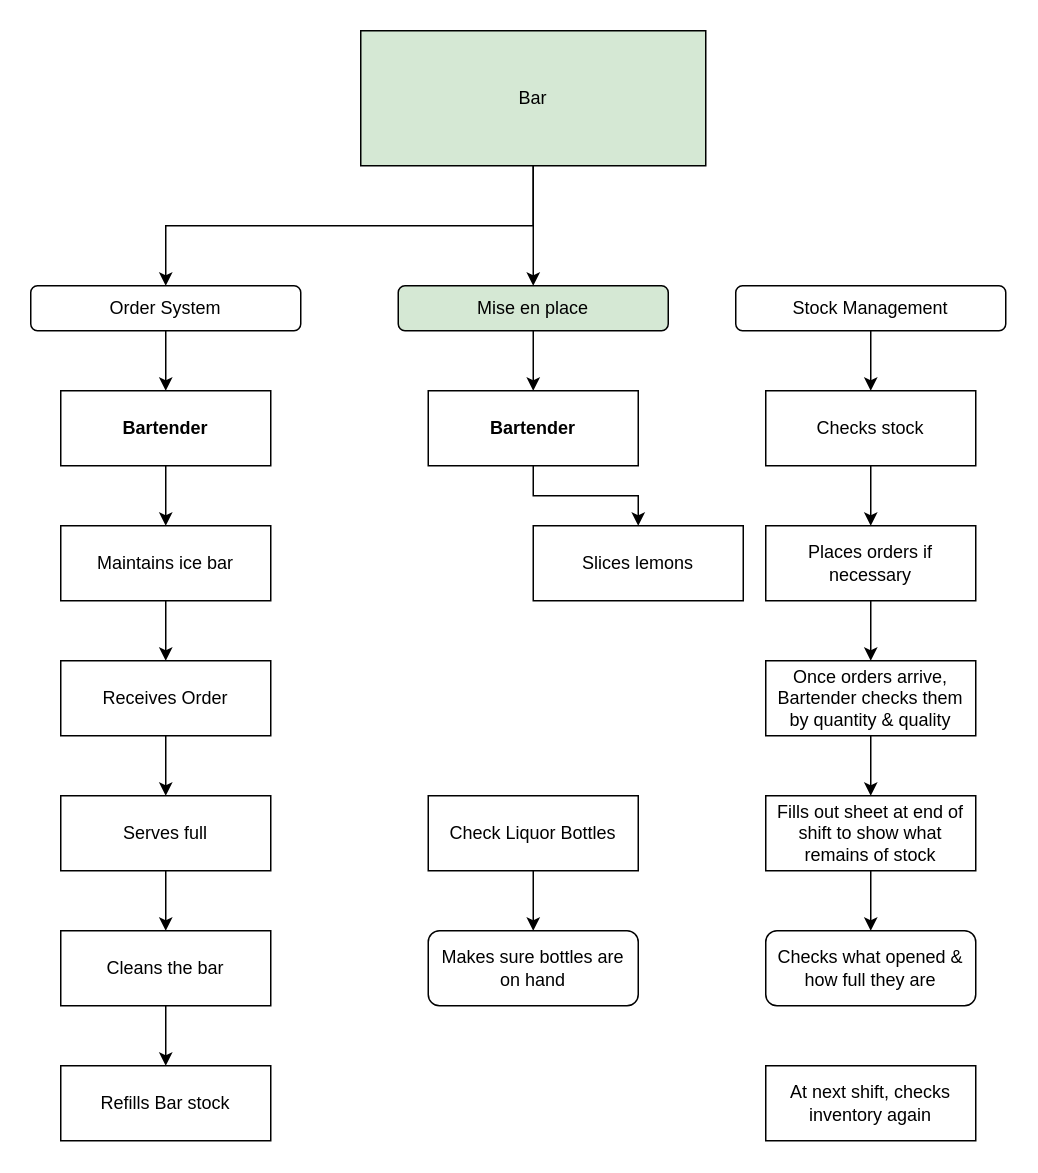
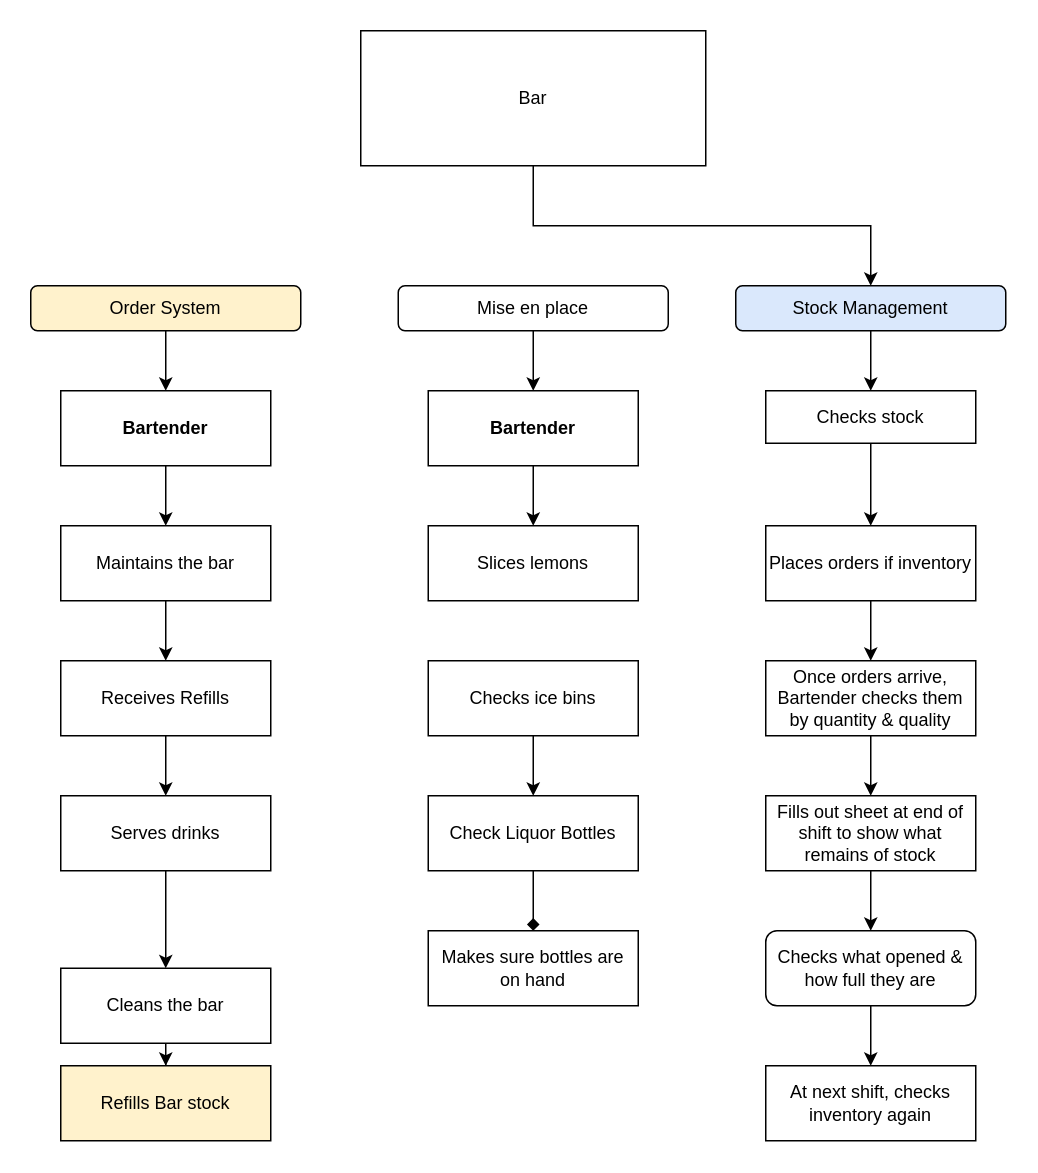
node "Bar": fillcolor #d5e8d4 -> #ffffff
edge "Bar" -> "Order System": removed
edge "Bar" -> "Stock Management": added
edge "Bar" -> "Mise en place": removed
node "Order System": fillcolor #ffffff -> #fff2cc
node "Mise en place": fillcolor #d5e8d4 -> #ffffff
node "Stock Management": fillcolor #ffffff -> #dae8fc
node "Checks stock": size 210x75 -> 210x53
node "Maintains ice bar": label "Maintains ice bar" -> "Maintains the bar"
node "Slices lemons": moved (638, 563) -> (533, 563)
node "Places orders if necessary": label "Places orders if necessary" -> "Places orders if inventory"
node "Receives Order": label "Receives Order" -> "Receives Refills"
node "Checks ice bins": added
edge "Checks ice bins" -> "Check Liquor Bottles": added
node "Serves full": label "Serves full" -> "Serves drinks"
edge "Check Liquor Bottles" -> "Makes sure bottles are on hand": arrowhead classic -> diamond
node "Cleans the bar": moved (166, 968) -> (166, 1006)
node "Makes sure bottles are on hand": shape rounded rectangle -> rectangle
edge "Checks what opened & how full they are" -> "At next shift, checks inventory again": added
node "Refills Bar stock": fillcolor #ffffff -> #fff2cc
